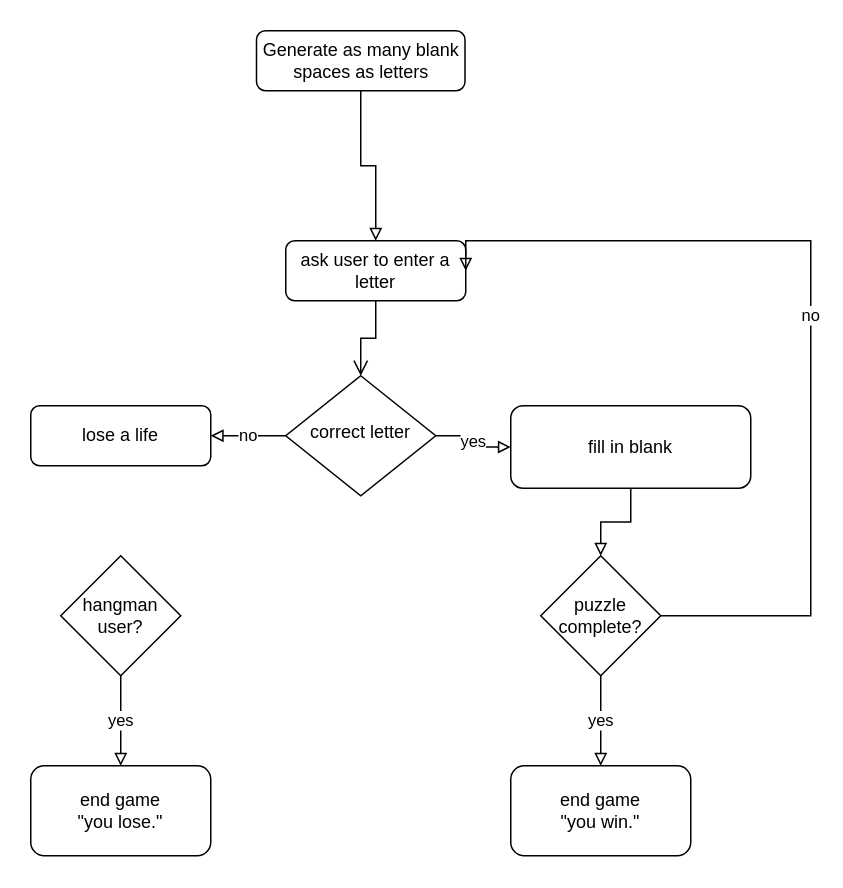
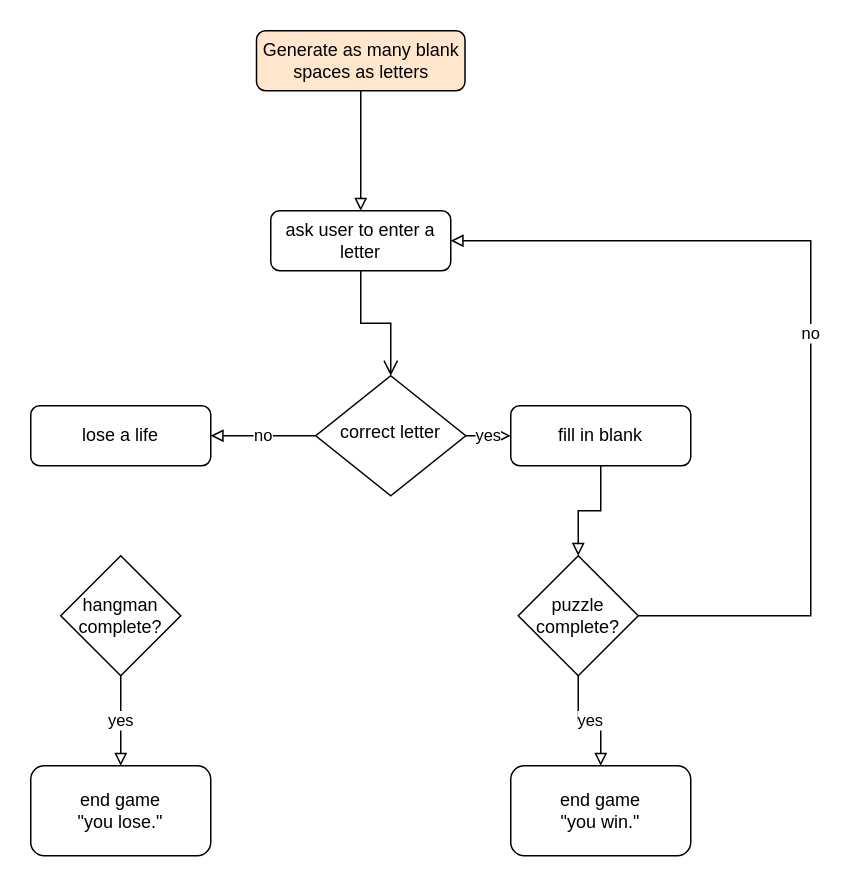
node "Generate as many blank spaces as letters": fillcolor #ffffff -> #ffe6cc
node "ask user to enter a letter": moved (376, 271) -> (361, 241)
node "correct letter": moved (361, 436) -> (391, 436)
node "fill in blank": size 240x83 -> 180x60
node "hangman user?": label "hangman user?" -> "hangman complete?"
node "puzzle complete?": moved (601, 616) -> (578, 616)
